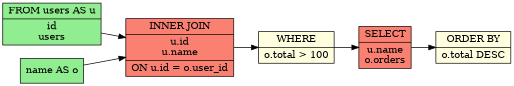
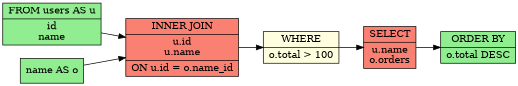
node "FROM users AS u": text "users" -> "name"
node "ORDER BY": fillcolor lightyellow -> lightgreen
node "INNER JOIN": text "ON u.id = o.user_id" -> "ON u.id = o.name_id"
